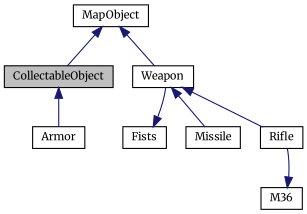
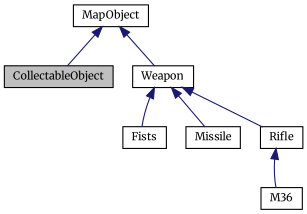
edge "Weapon" -> "Fists": reversed
node "Armor": removed
edge "Rifle" -> "M36": reversed
